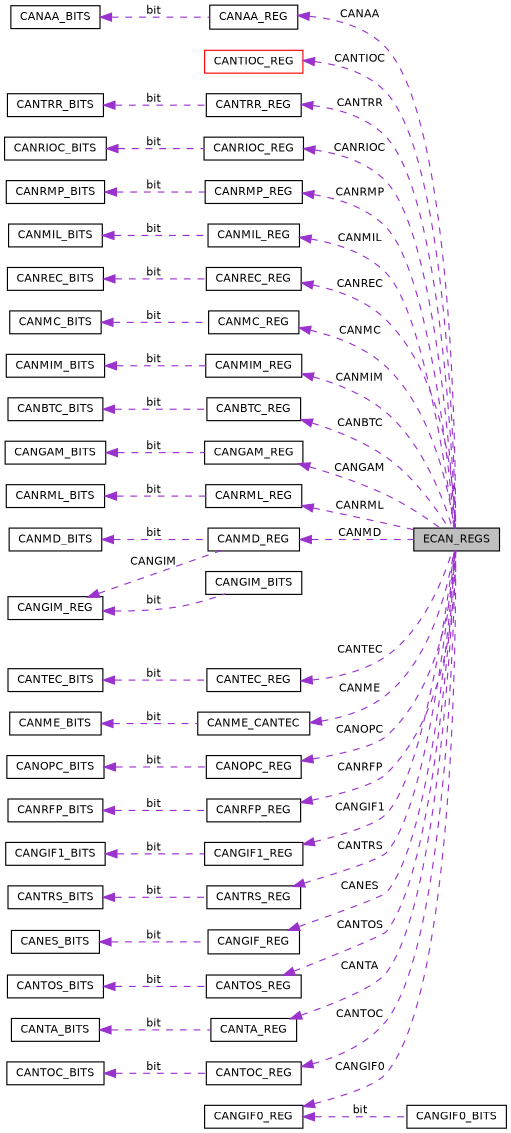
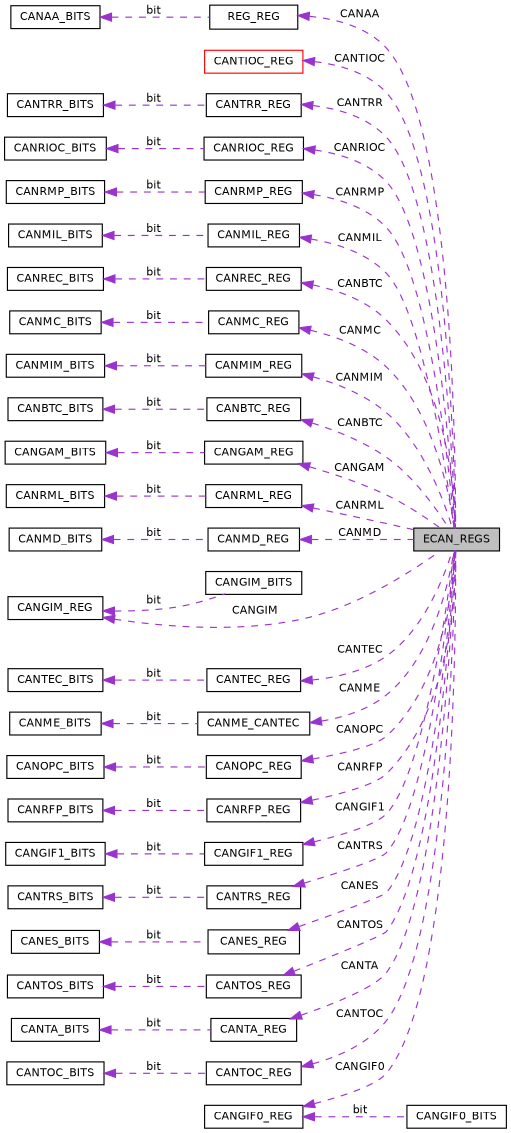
node "CANAA_REG": label "CANAA_REG" -> "REG_REG"
edge "ECAN_REGS" -> "CANREC_REG": label " CANREC" -> " CANBTC"
edge "CANMD_REG" -> "CANGIM_REG": now "ECAN_REGS" -> "CANGIM_REG"
node "CANGIF_REG": label "CANGIF_REG" -> "CANES_REG"
